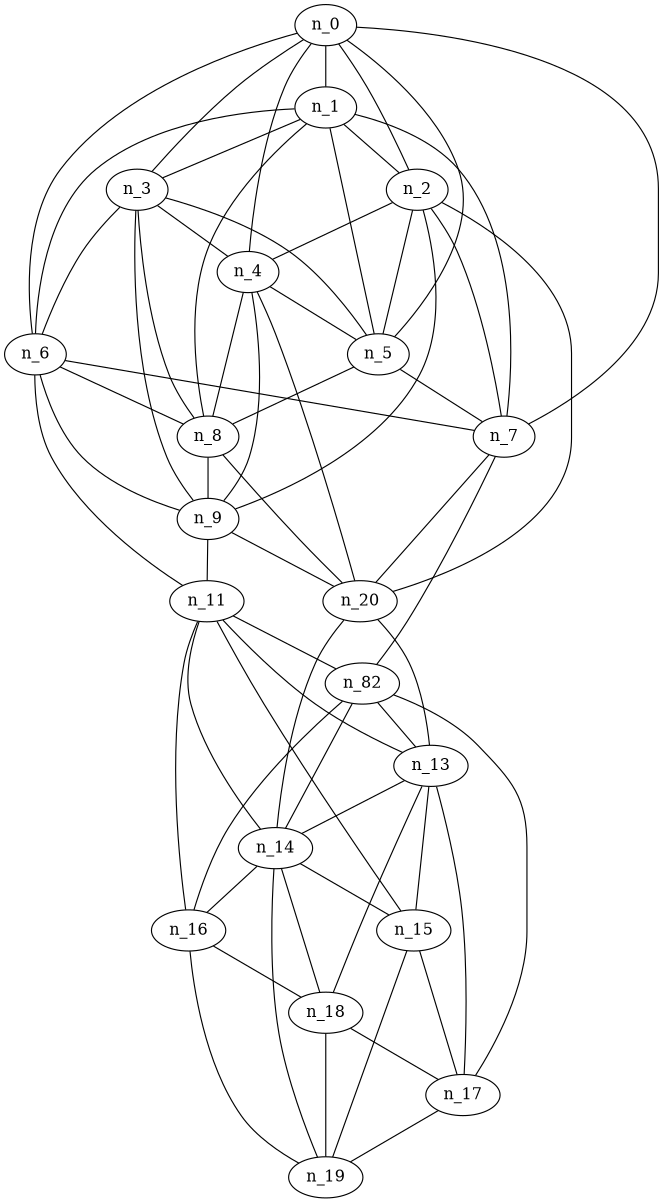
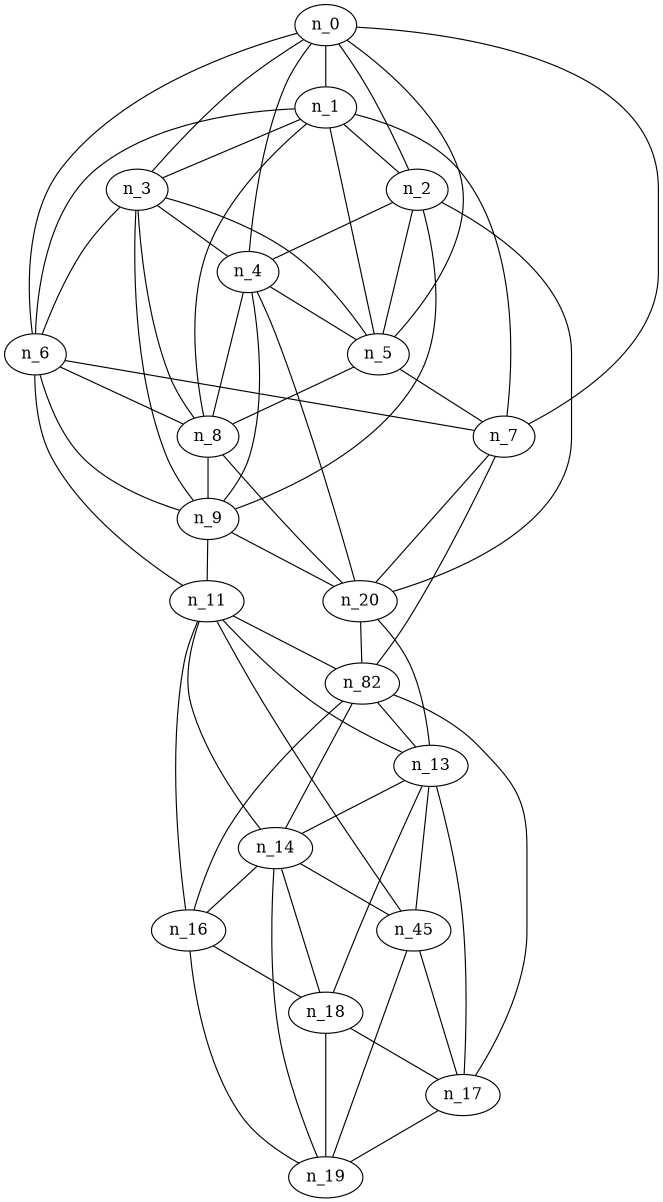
edge "n_2" -- "n_7": removed
edge "n_20" -- "n_14": now "n_20" -- "n_82"
node "n_15": label "n_15" -> "n_45"
